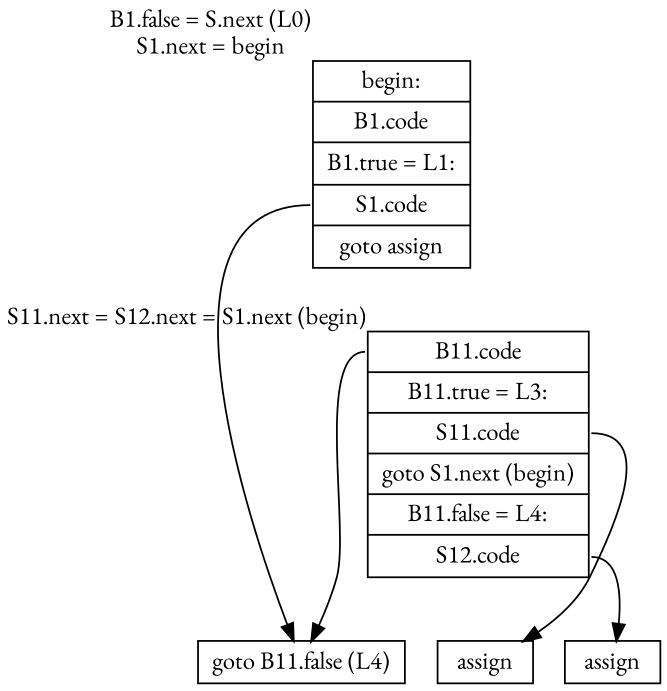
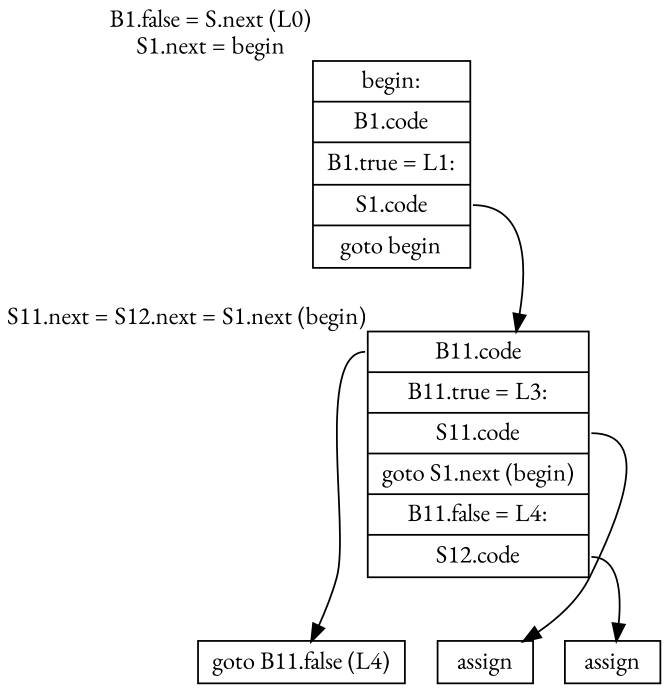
node "begin:": text "goto assign" -> "goto begin"
edge "begin:" -> "goto B11.false (L4)": now "begin:" -> "B11.code"
